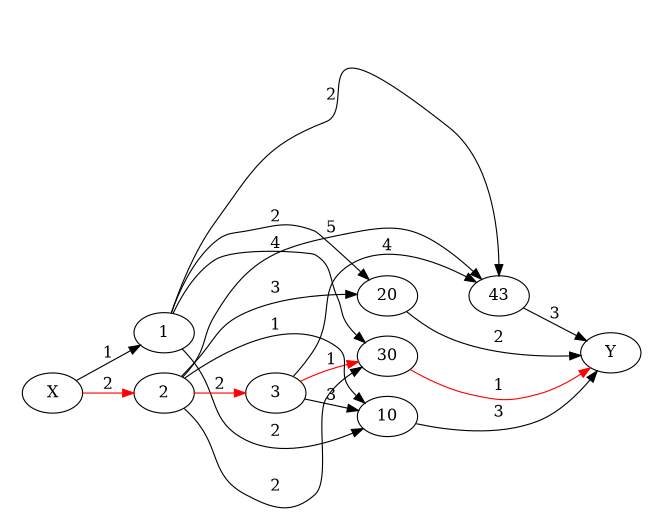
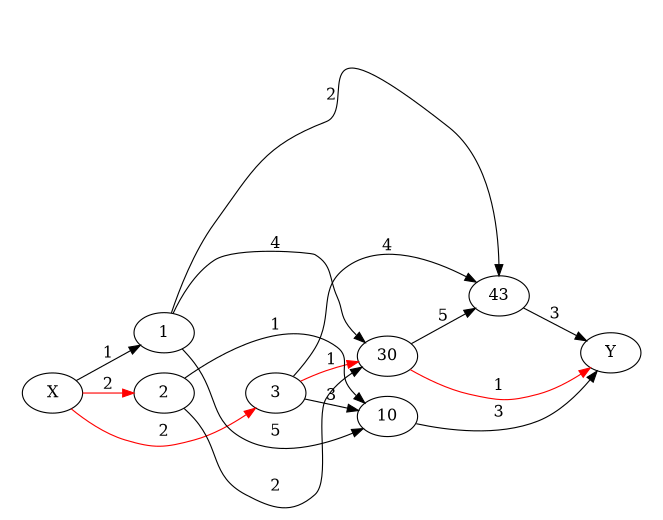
edge "2" -> "43": now "30" -> "43"
node "20": removed
edge "2" -> "3": now "X" -> "3"
edge "1" -> "10": label "2" -> "5"
